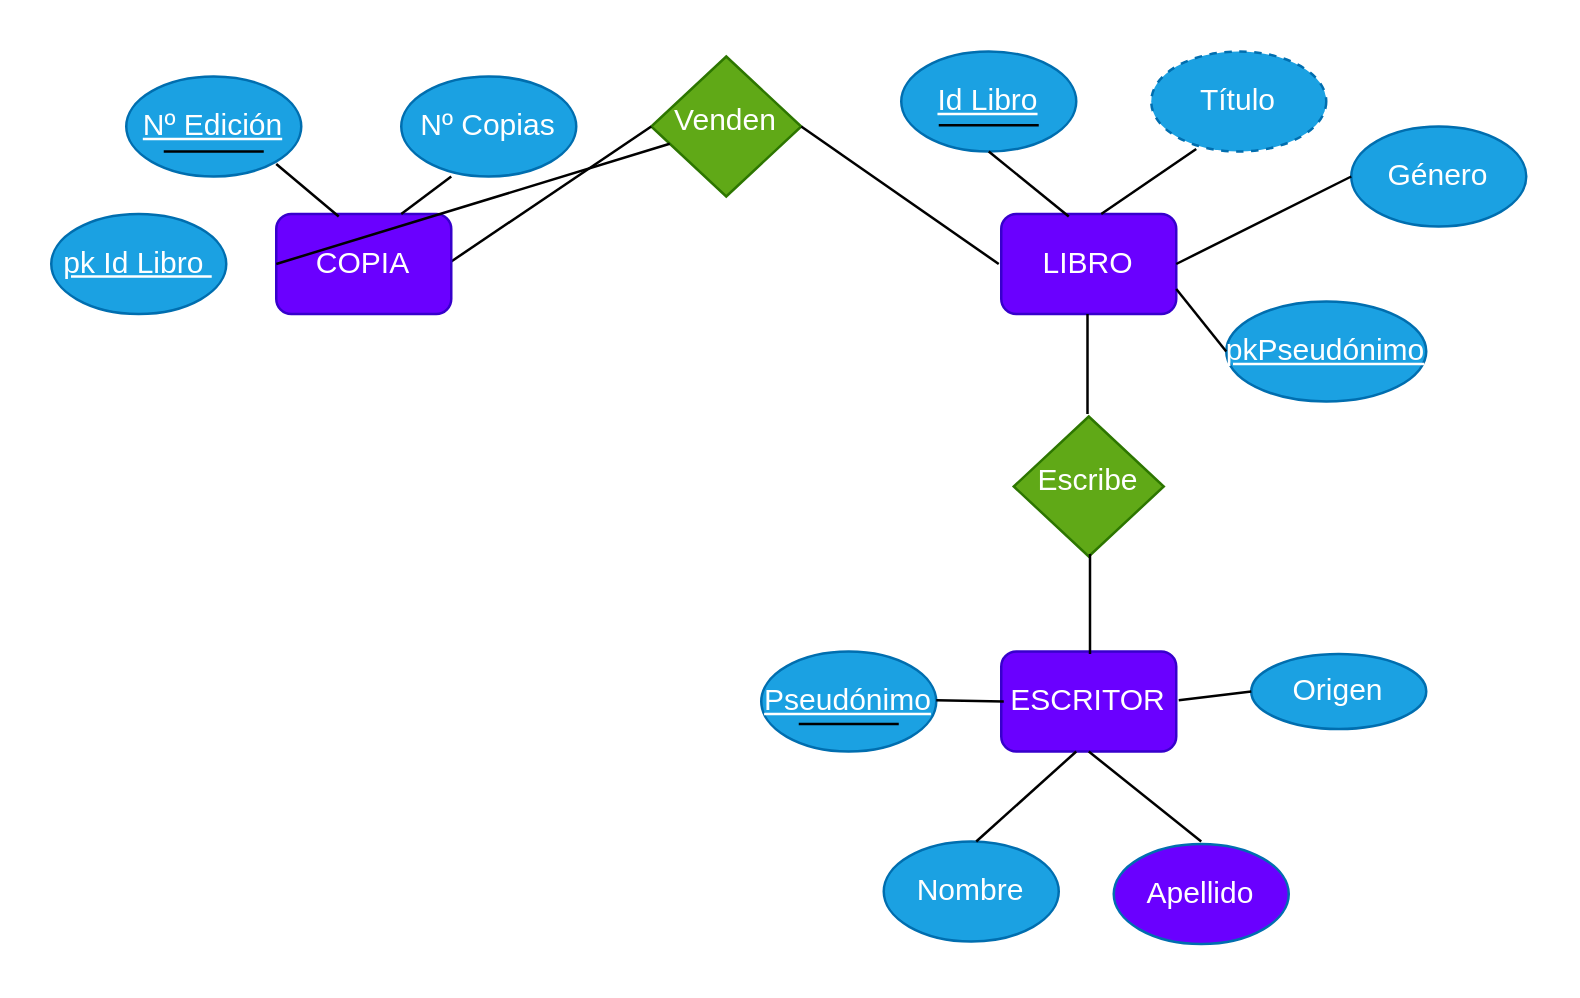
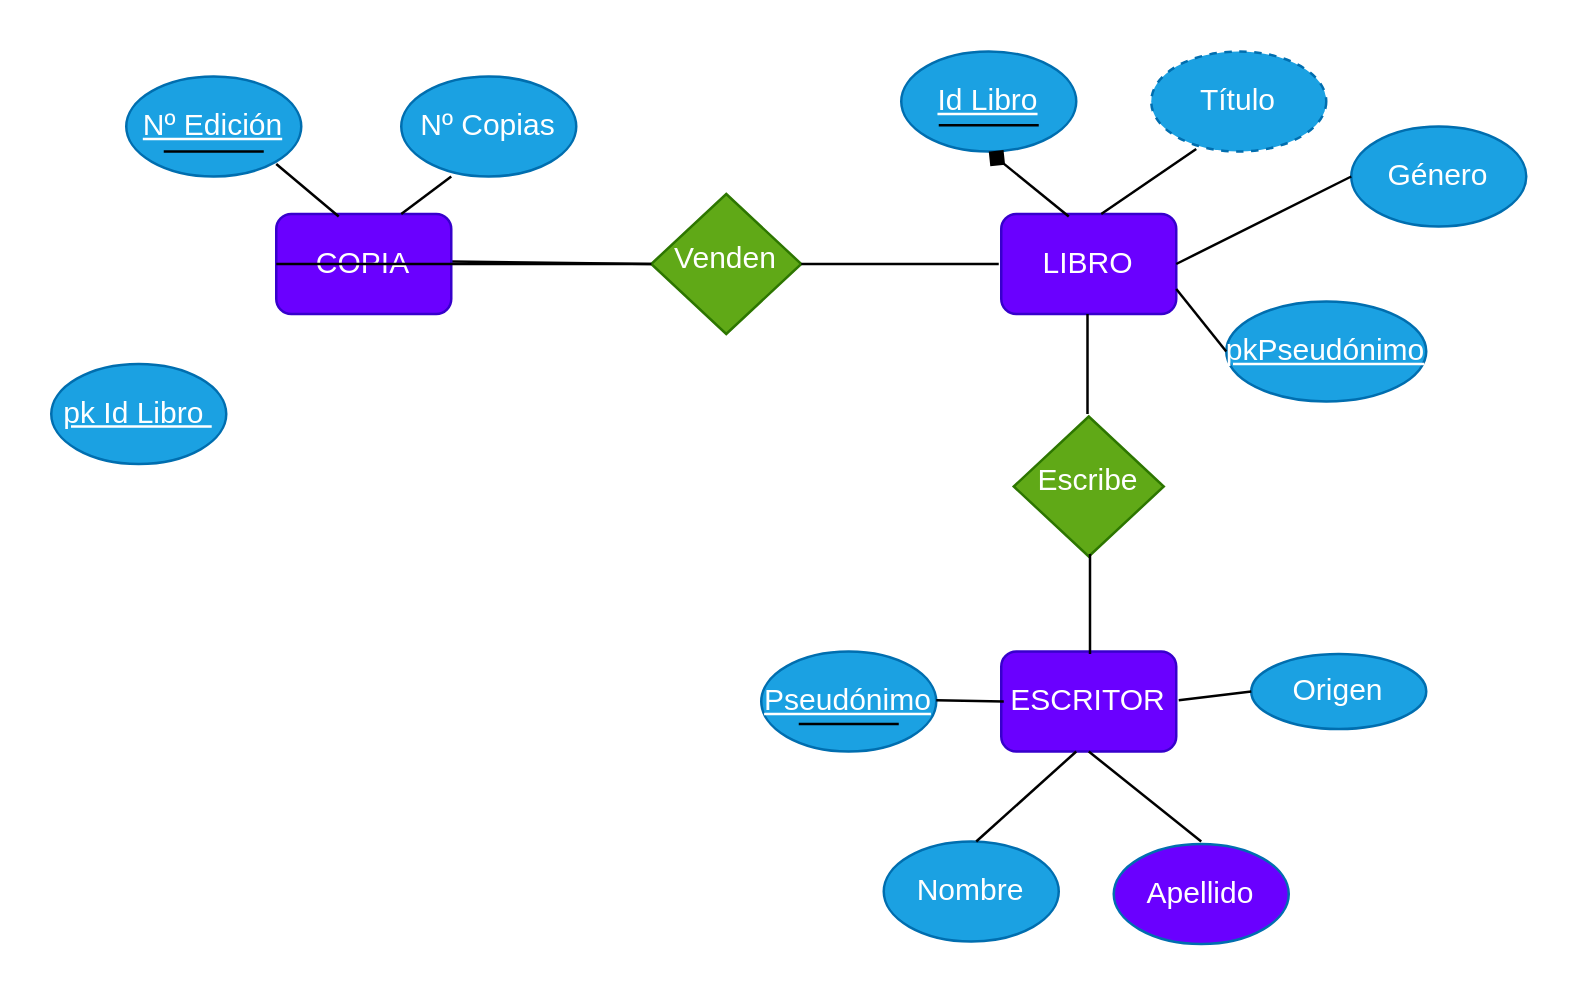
node "Venden": moved (726, 126) -> (726, 264)
edge "Id Libro" -- "LIBRO": arrowhead none -> diamond
node "pk Id Libro": moved (139, 264) -> (139, 414)
